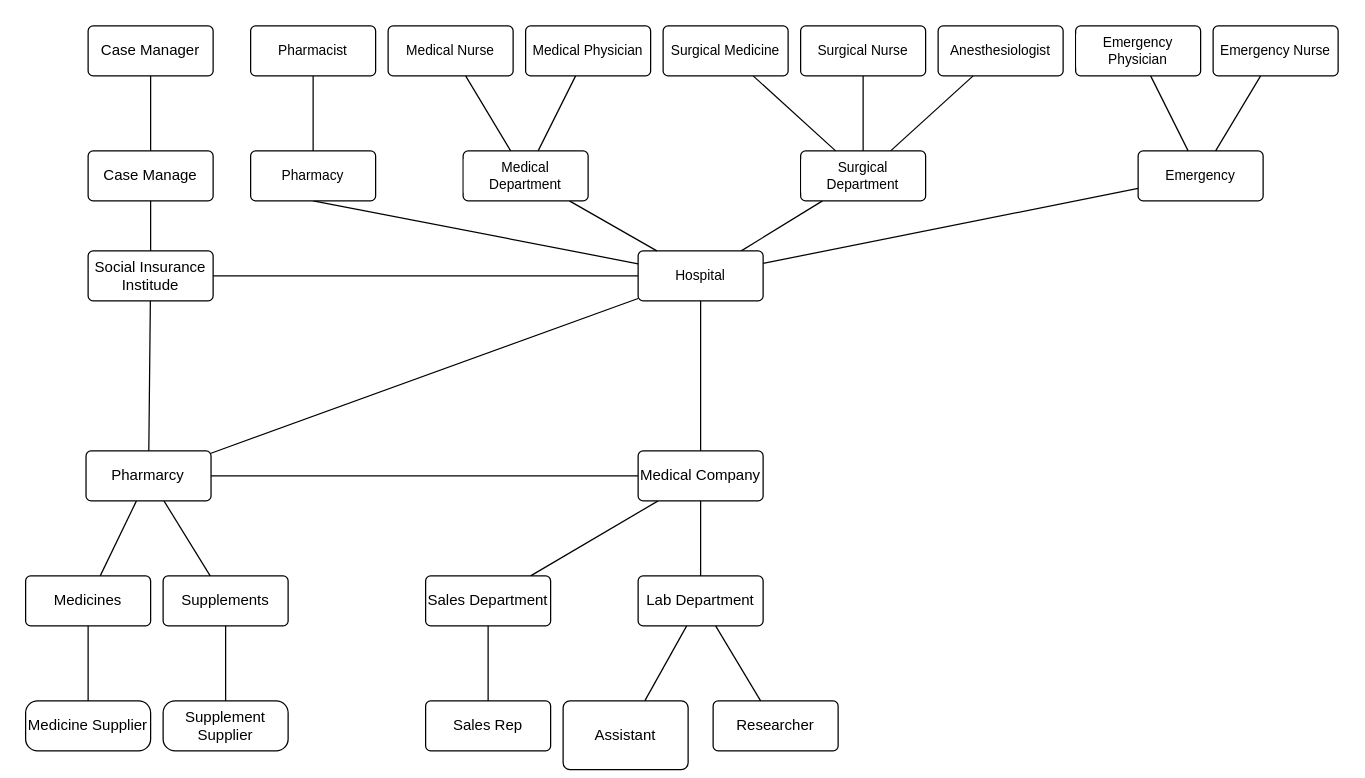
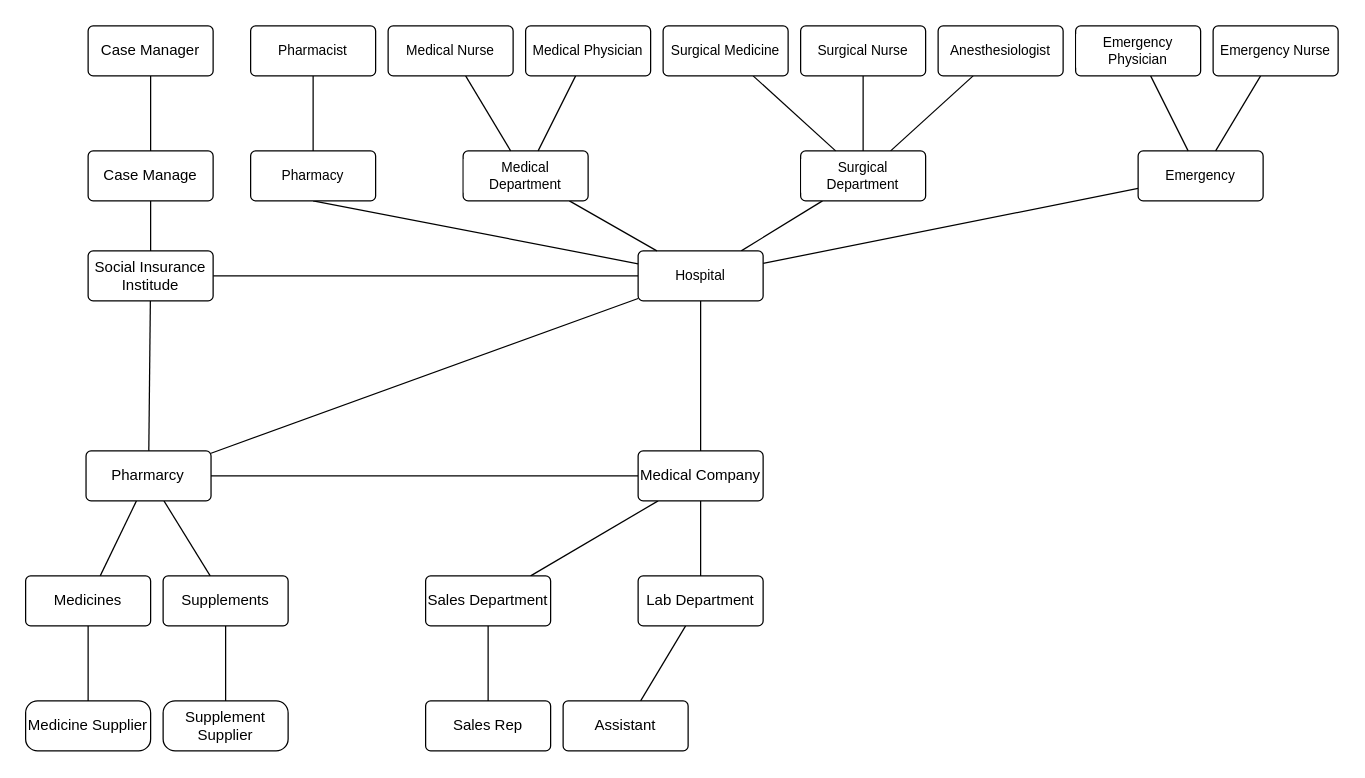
edge "Lab Department" -- "Researcher": removed
node "Researcher": removed
node "Assistant": size 125x69 -> 125x50
